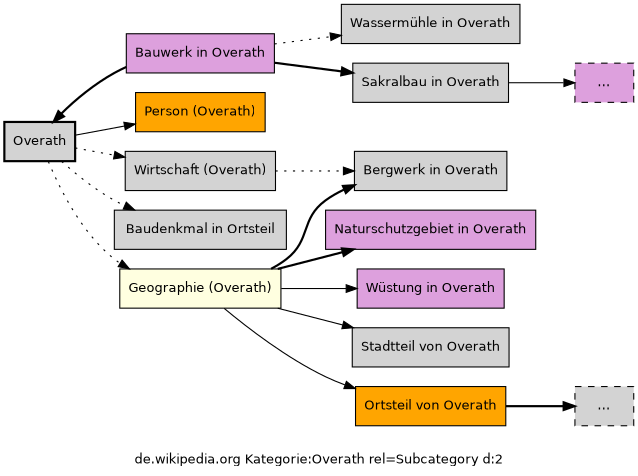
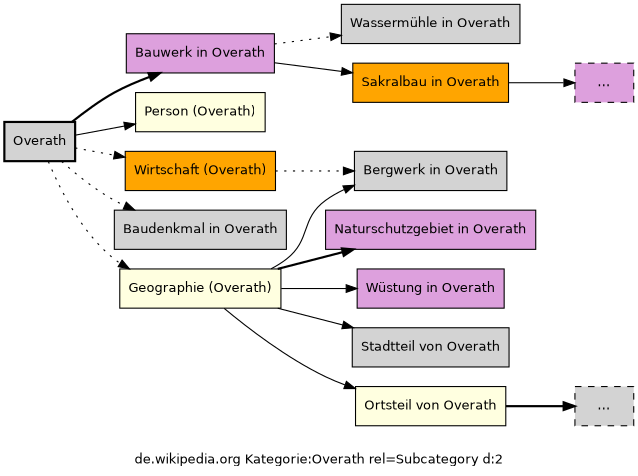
edge "Bauwerk in Overath" -> "Sakralbau in Overath": style bold -> solid
node "Sakralbau in Overath": fillcolor lightgrey -> orange
edge "Bauwerk in Overath" -> "Overath": reversed
node "Person (Overath)": fillcolor orange -> lightyellow
node "Wirtschaft (Overath)": fillcolor lightgrey -> orange
edge "Geographie (Overath)" -> "Bergwerk in Overath": style bold -> solid
node "Baudenkmal in Ortsteil": label "Baudenkmal in Ortsteil" -> "Baudenkmal in Overath"
node "Ortsteil von Overath": fillcolor orange -> lightyellow
